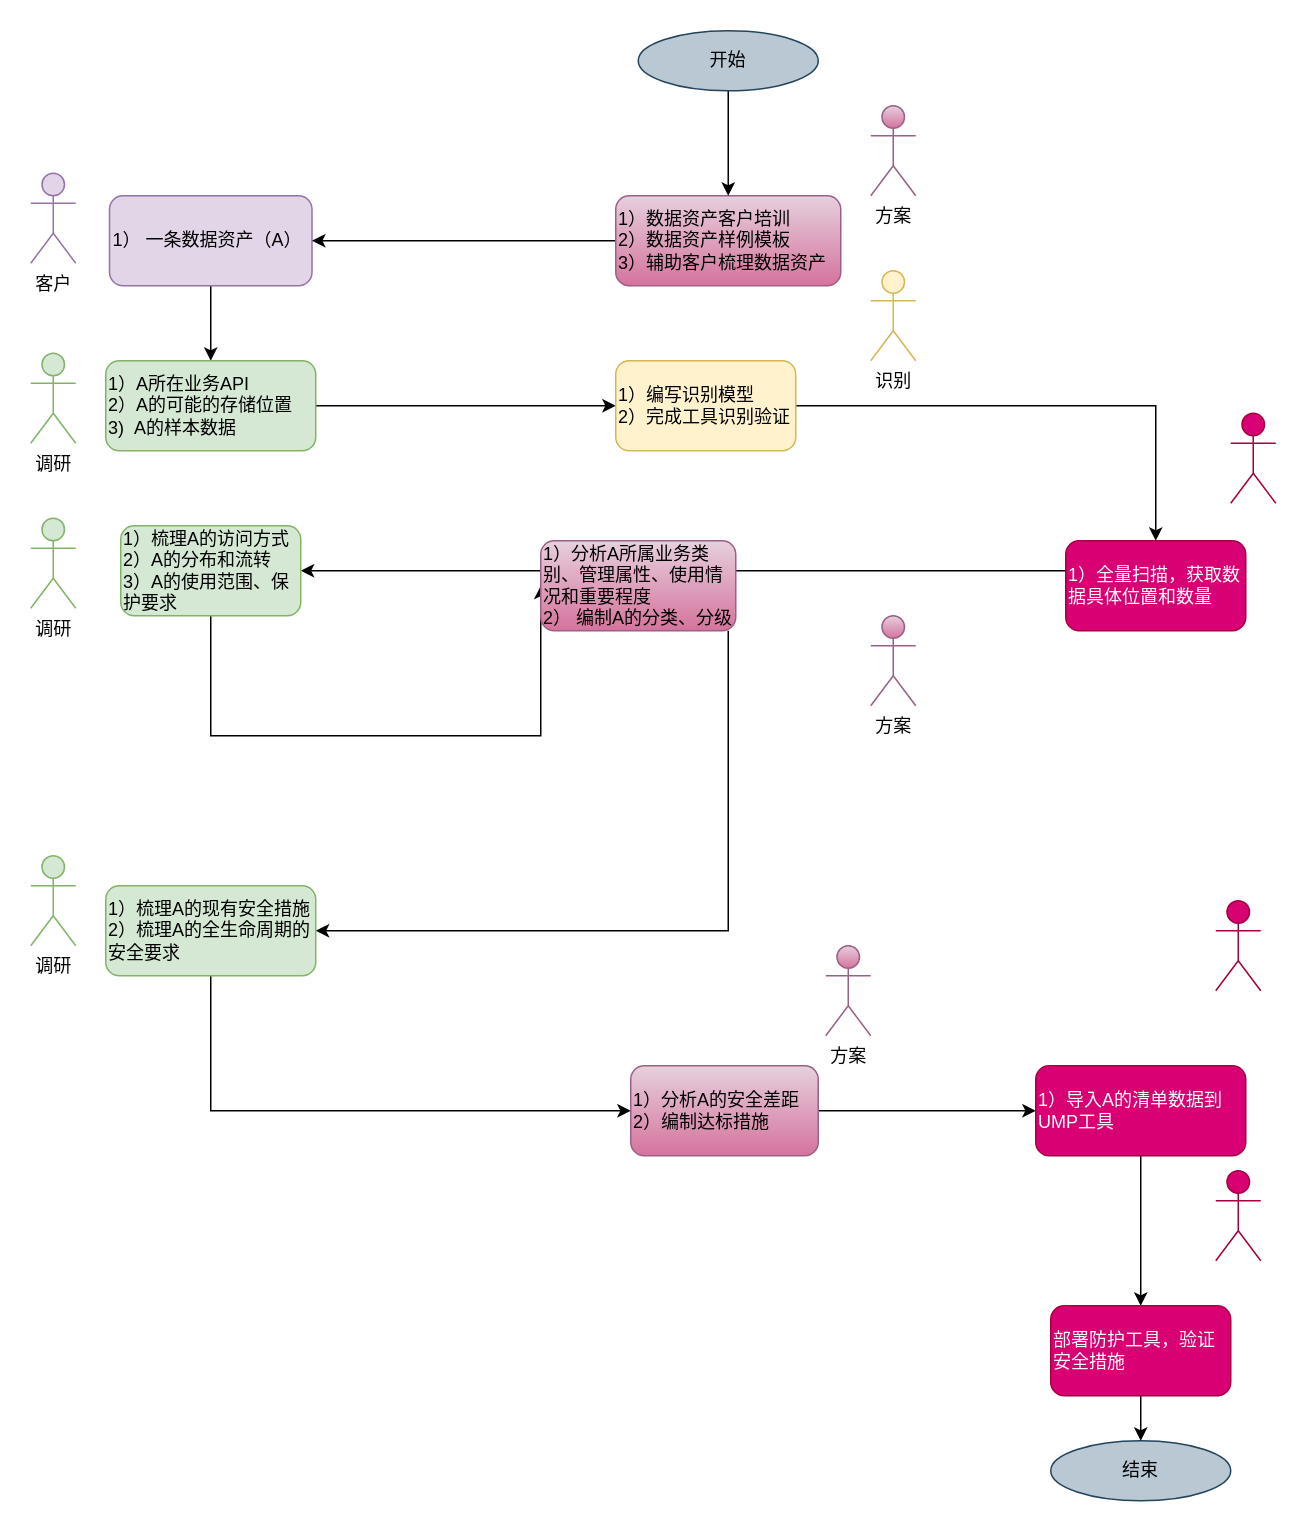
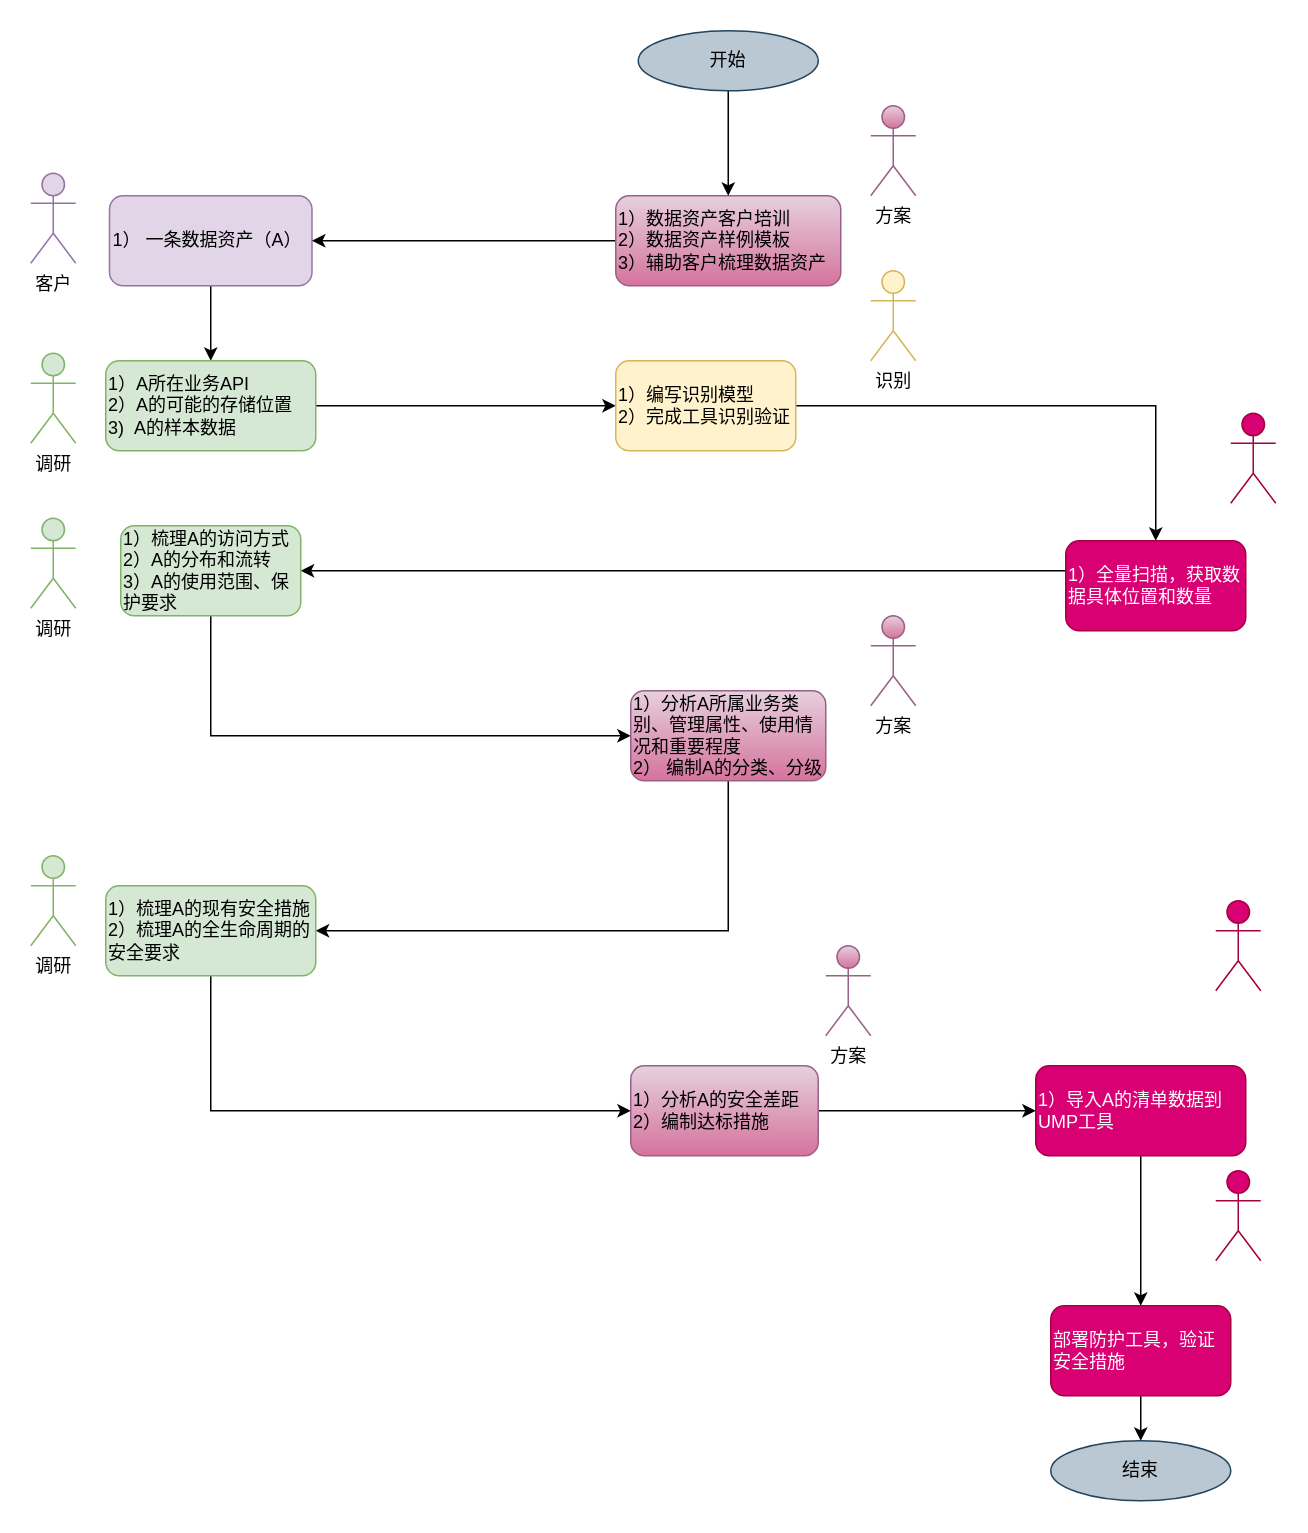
node "1）分析A所属业务类别、管理属性、使用情况和重要程度 2） 编制A的分类、分级": moved (638, 586) -> (728, 736)
